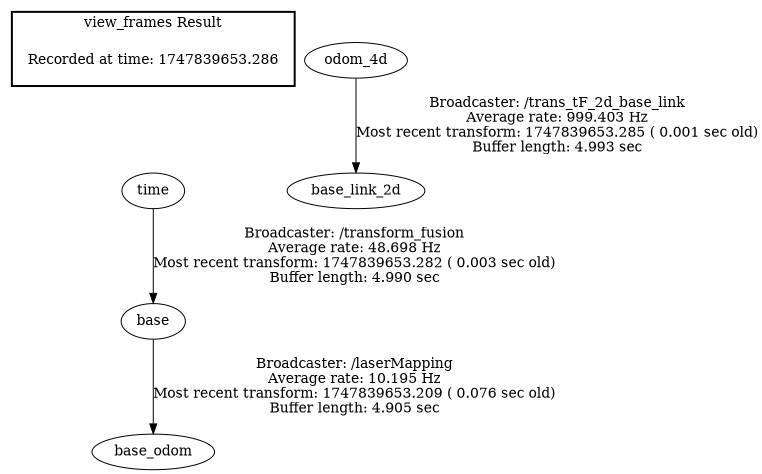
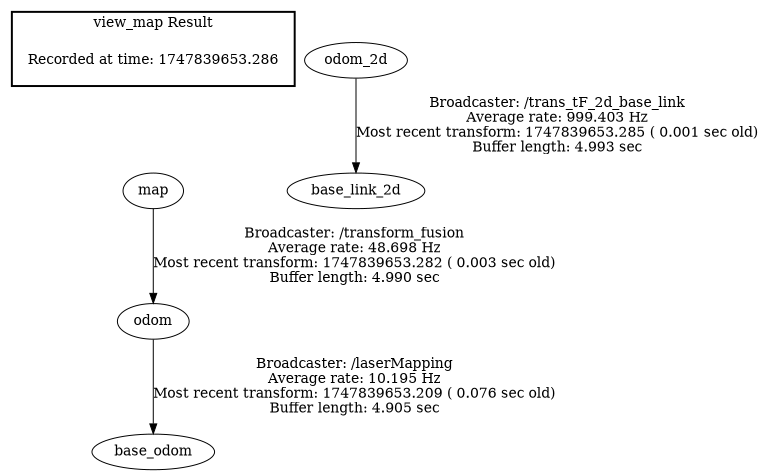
cluster "view_frames Result": label "view_frames Result" -> "view_map Result"
node "odom_4d": label "odom_4d" -> "odom_2d"
node "time": label "time" -> "map"
node "base": label "base" -> "odom"
